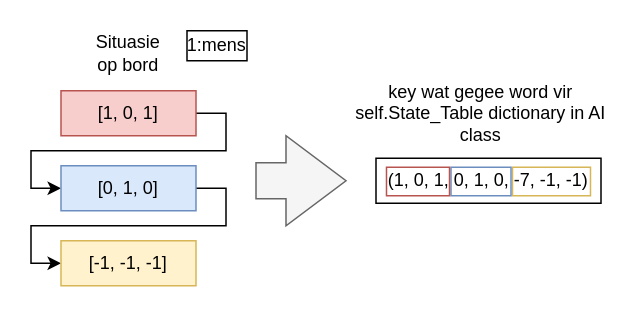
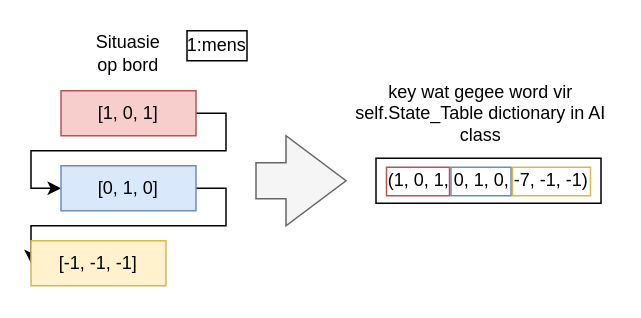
node "[-1, -1, -1]": moved (128, 263) -> (98, 263)
